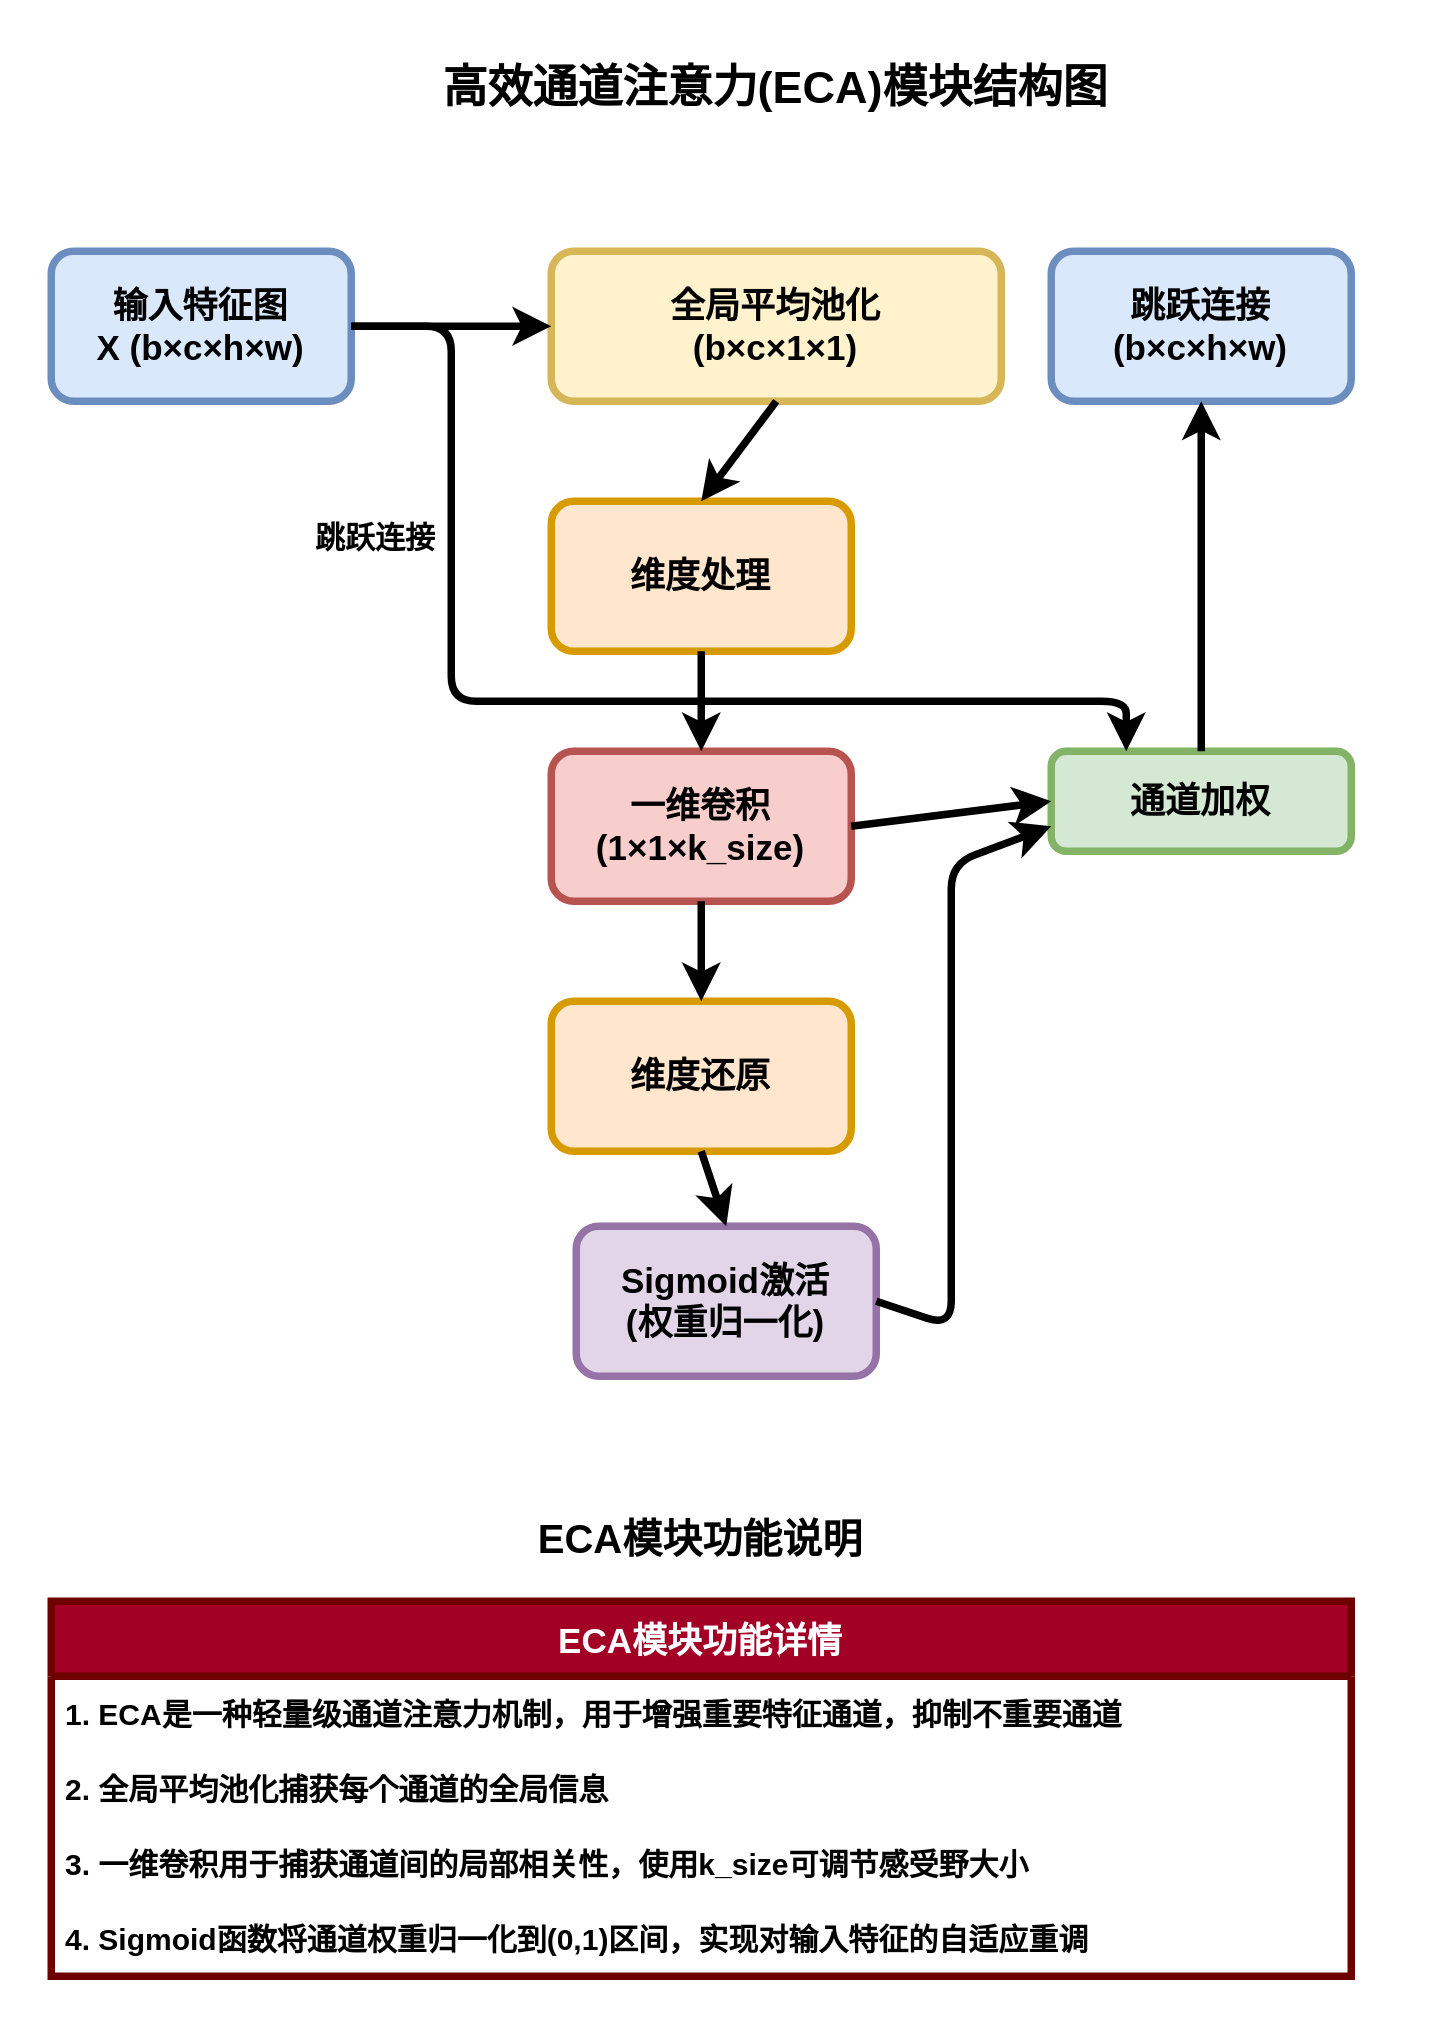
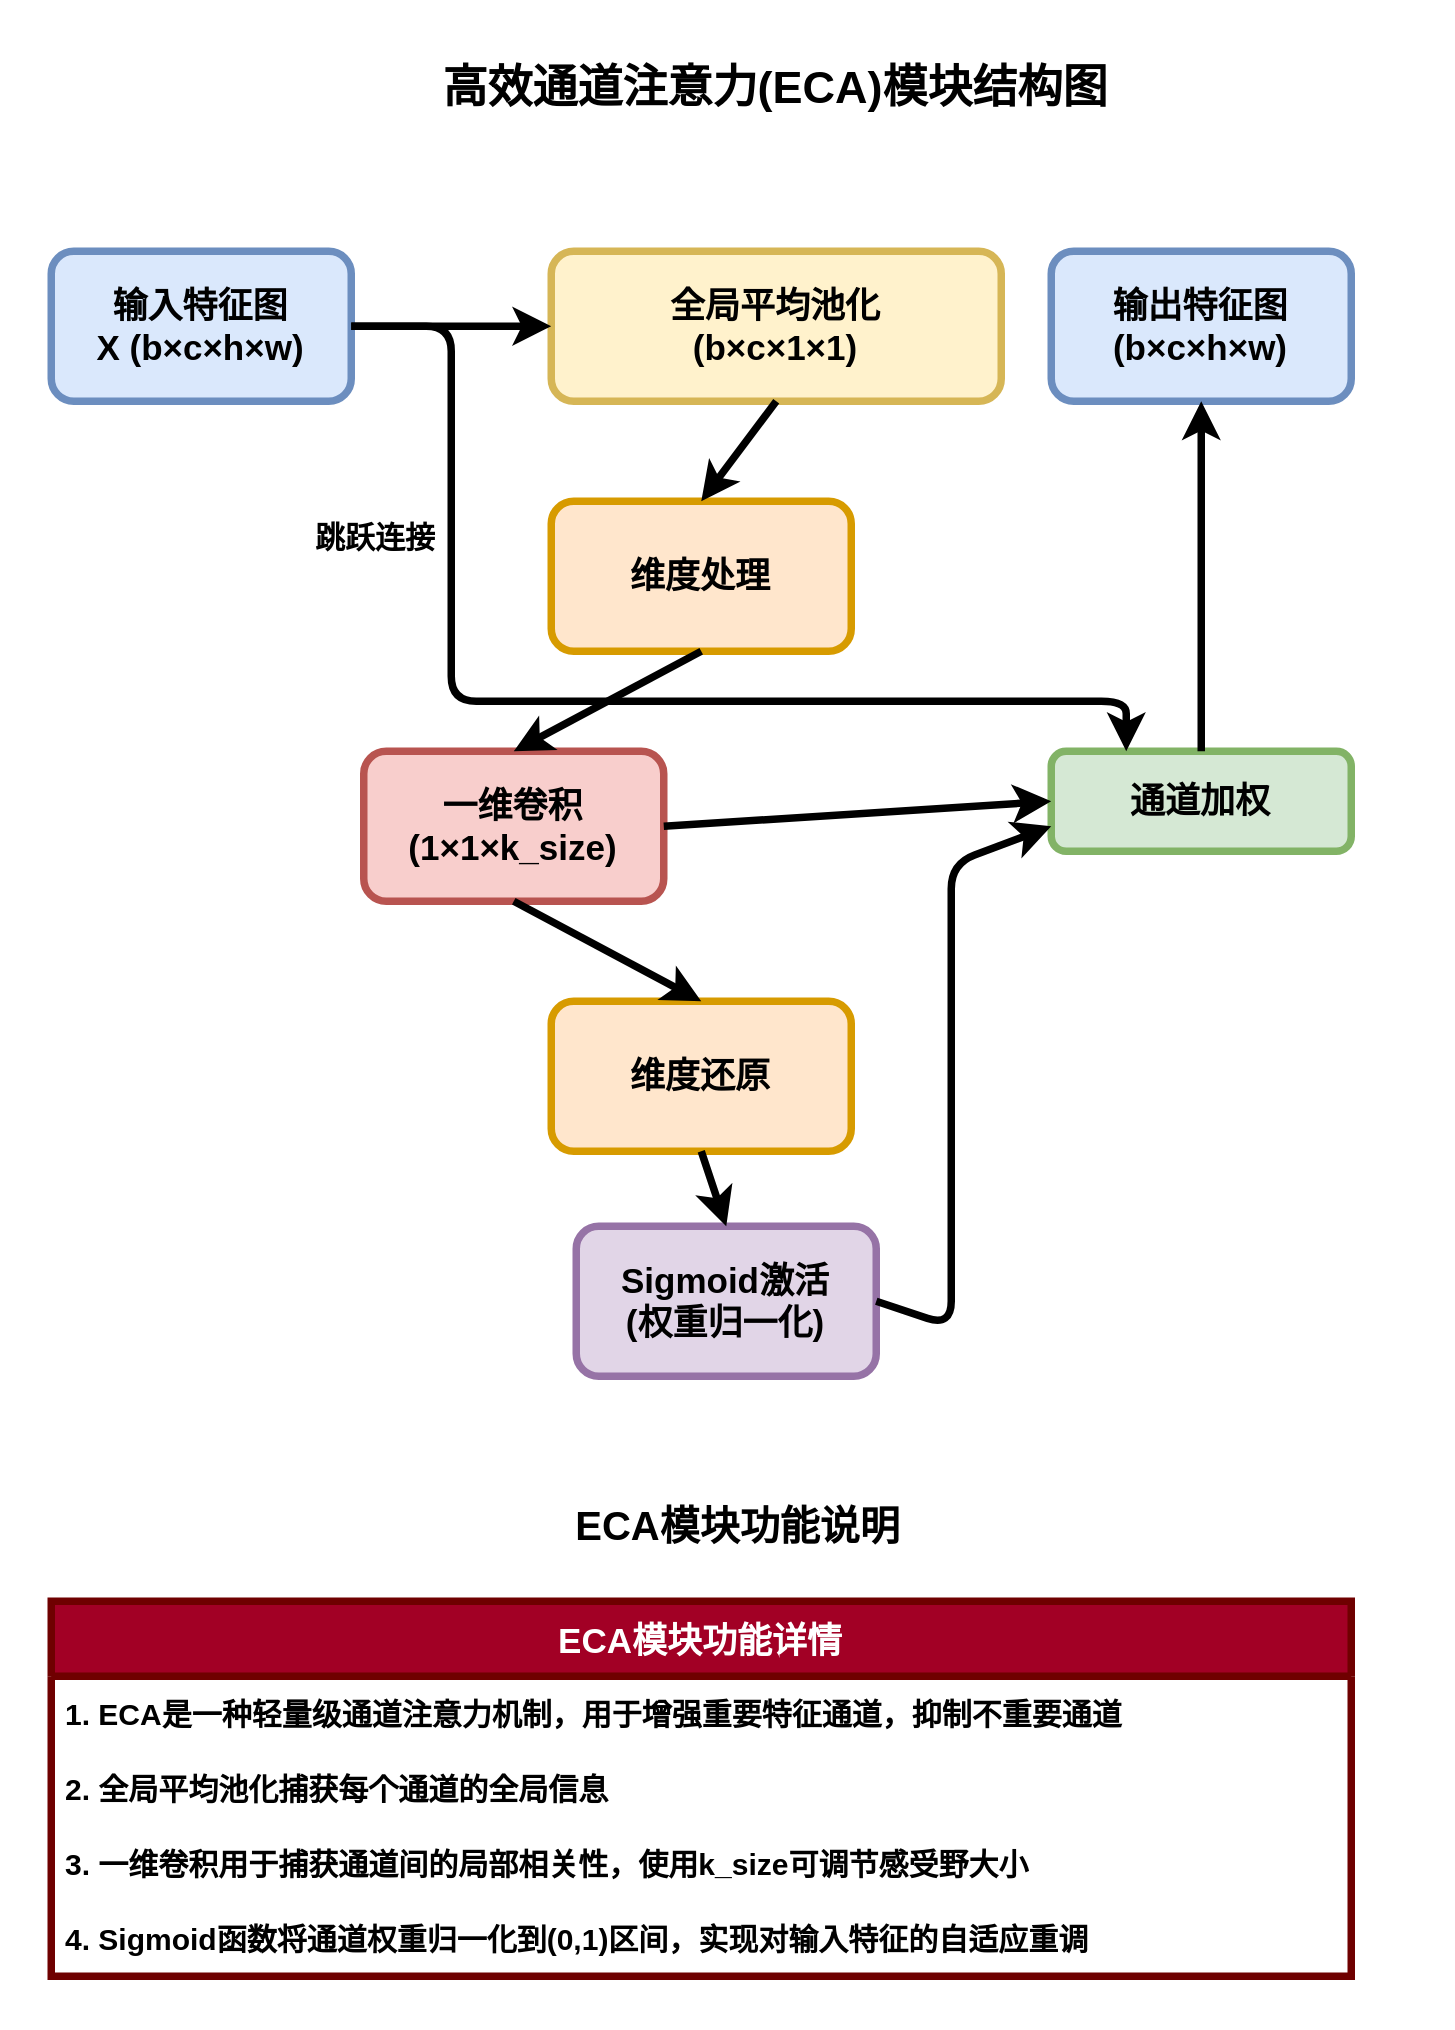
node "跳跃连接 (b×c×h×w)": label "跳跃连接 (b×c×h×w)" -> "输出特征图 (b×c×h×w)"
node "一维卷积 (1×1×k_size)": moved (701, 826) -> (514, 826)
node "ECA模块功能说明": moved (701, 1539) -> (739, 1526)
